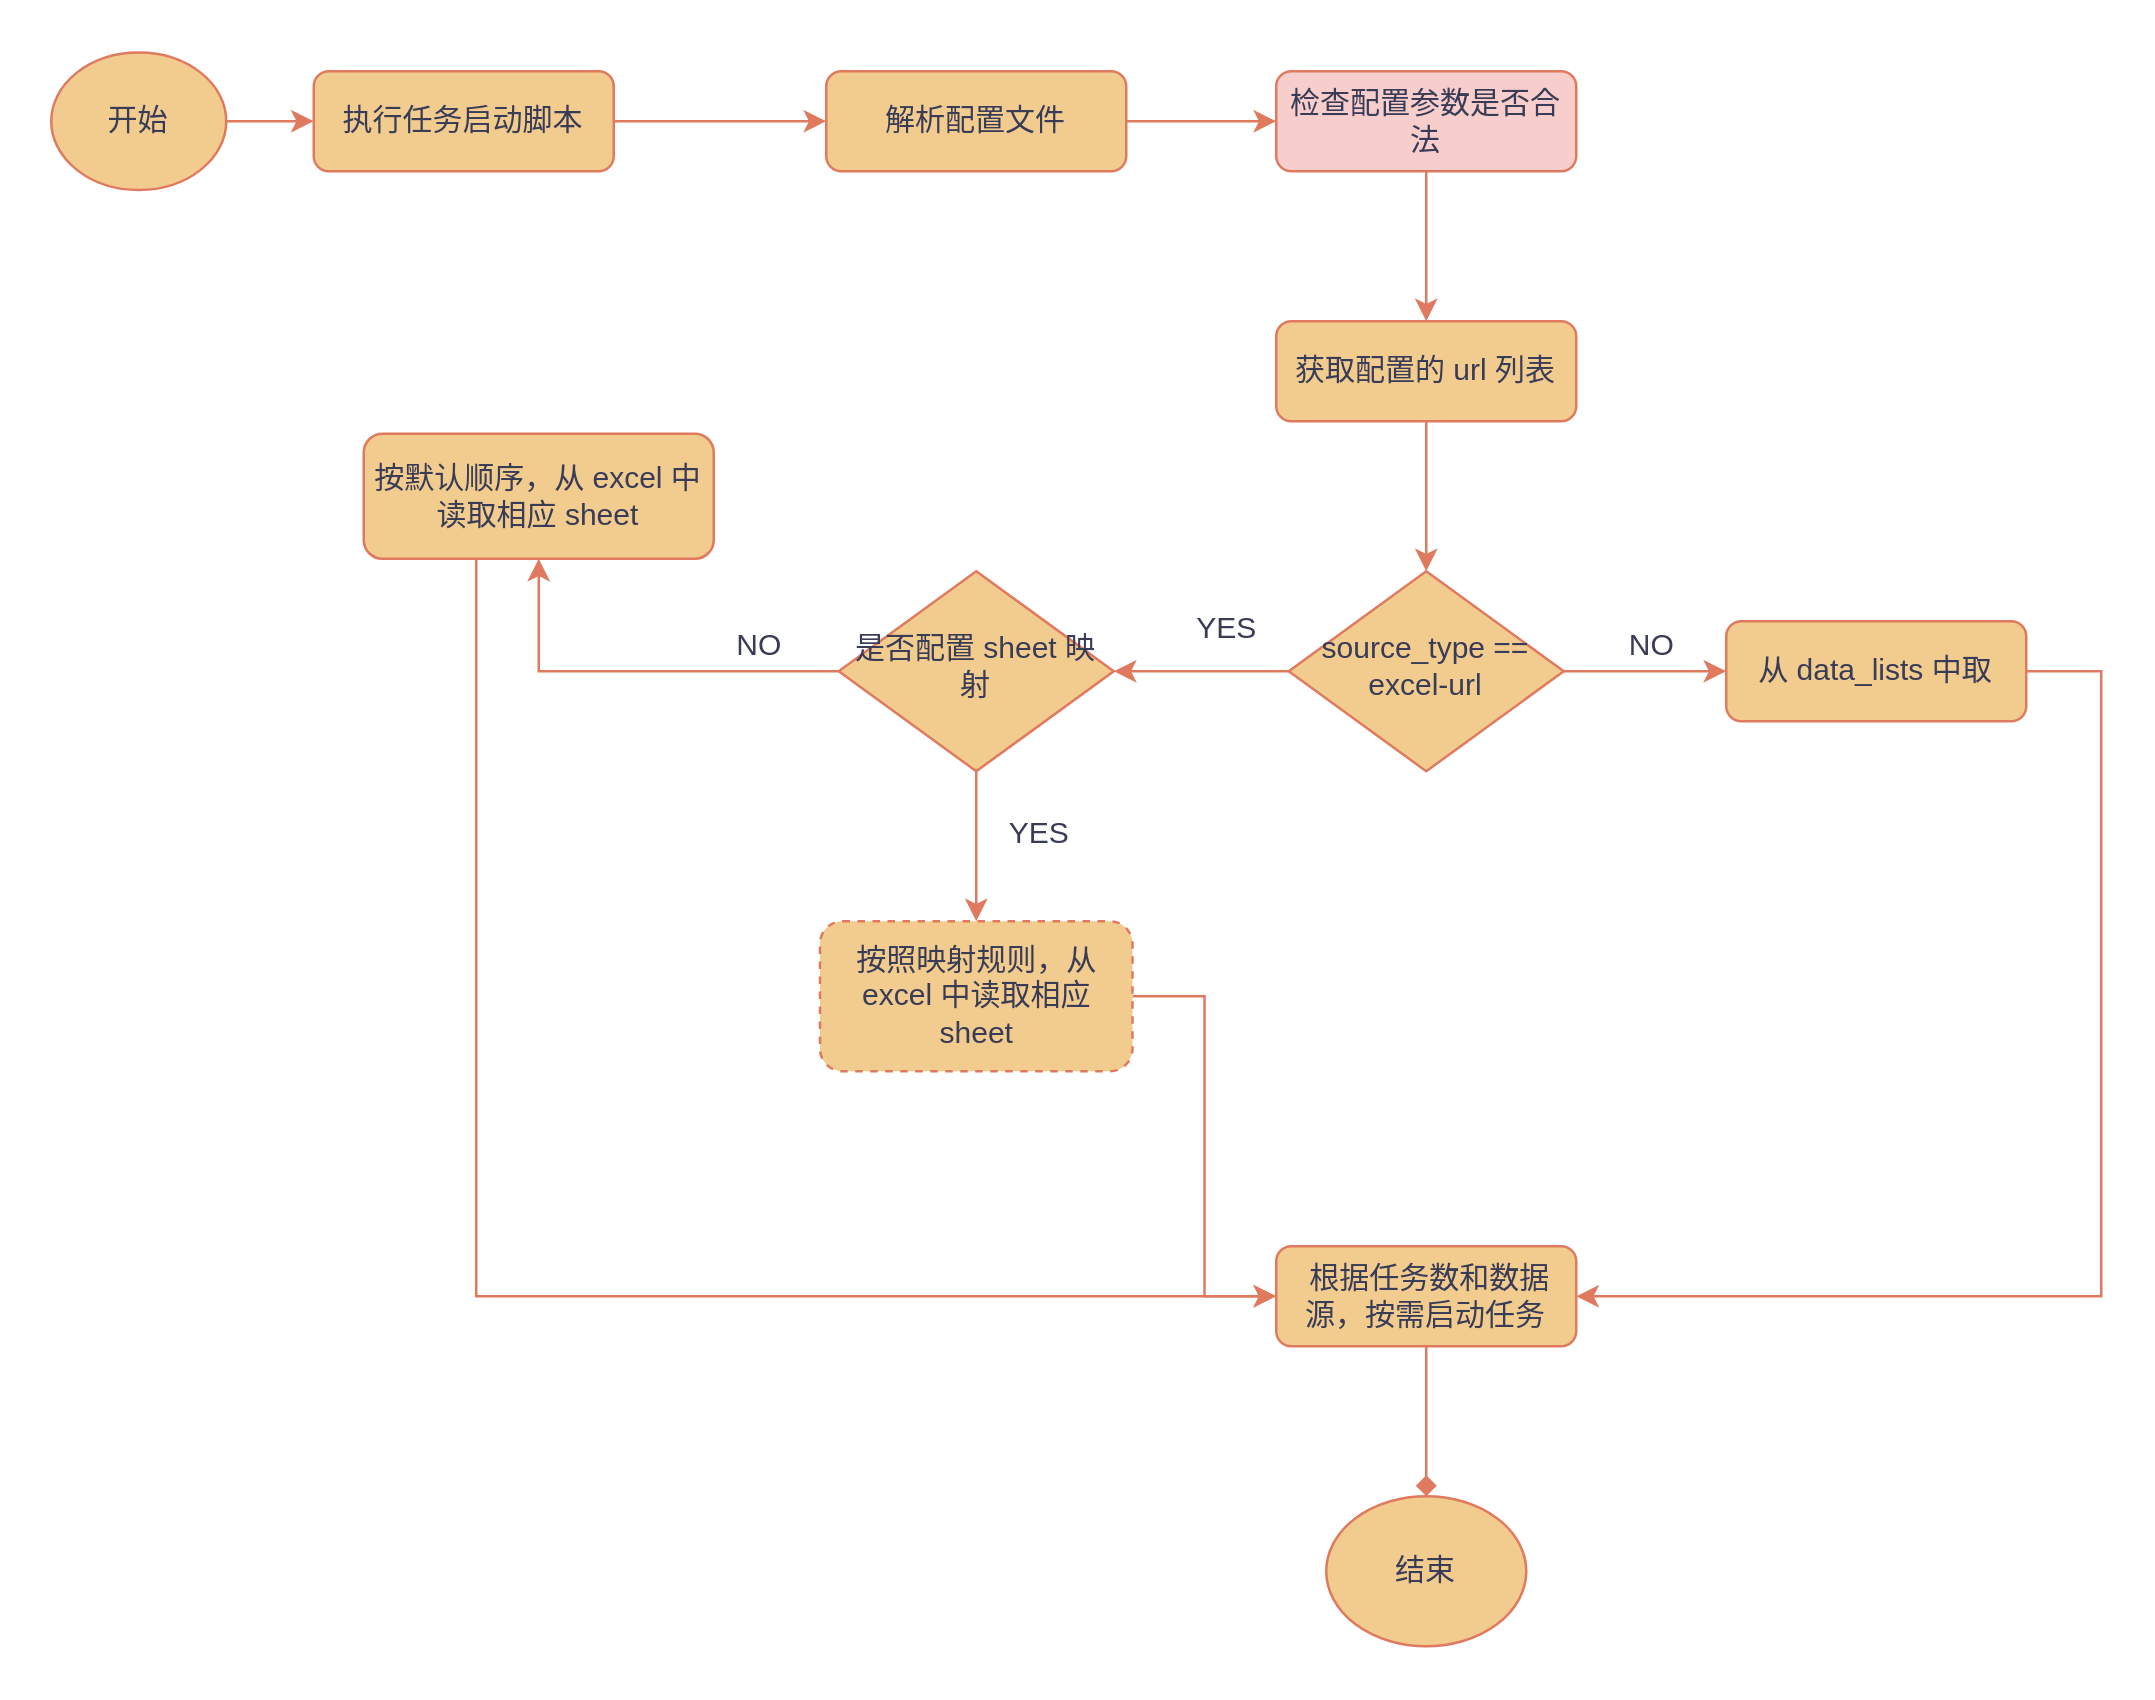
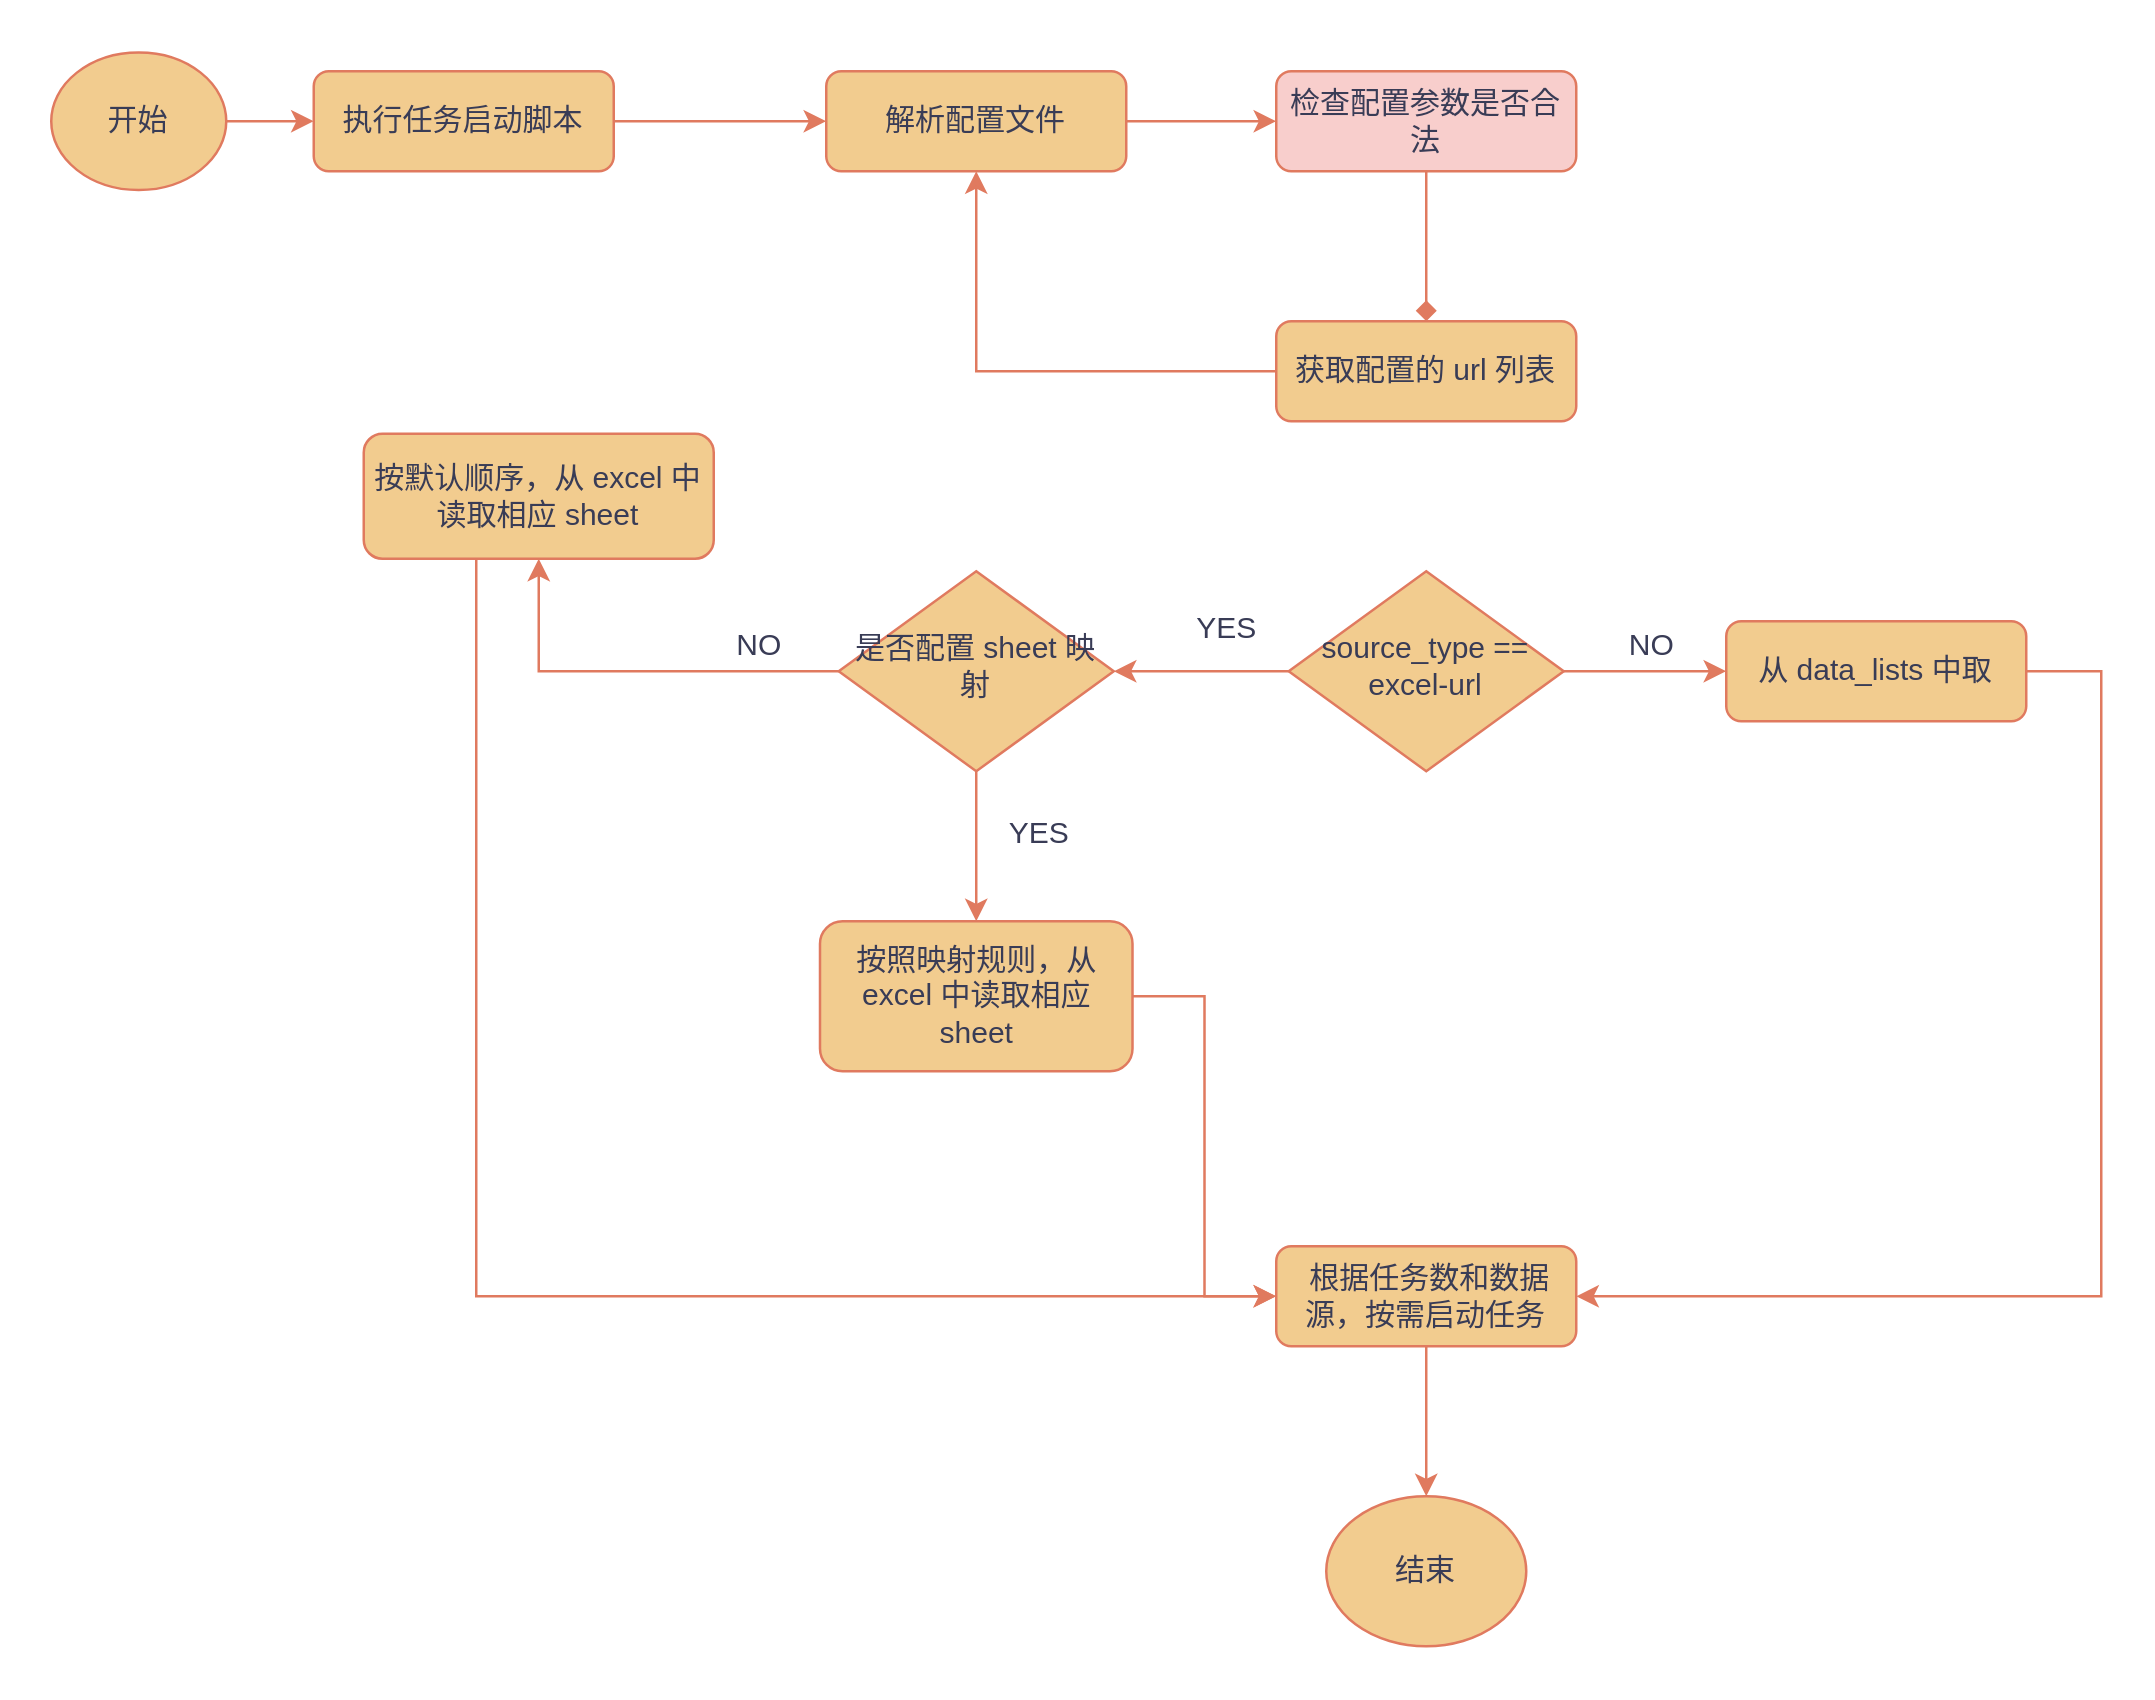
edge "检查配置参数是否合法" -> "获取配置的 url 列表": arrowhead classic -> diamond
edge "获取配置的 url 列表" -> "source_type == excel-url": now "获取配置的 url 列表" -> "解析配置文件"
node "按照映射规则，从 excel 中读取相应 sheet": style dashed -> solid
edge "根据任务数和数据源，按需启动任务" -> "结束": arrowhead diamond -> classic
